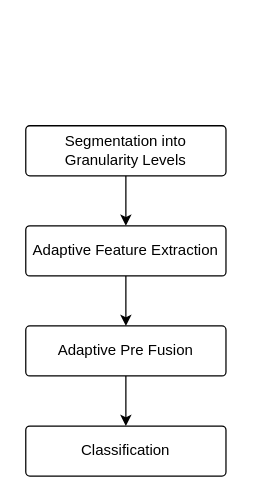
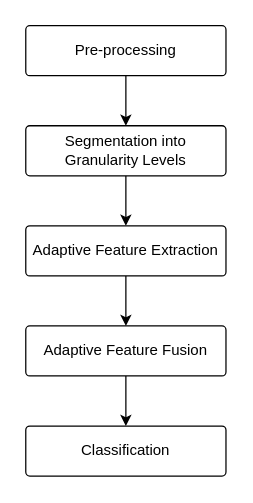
node "Pre-processing": added
edge "Pre-processing" -> "Segmentation into Granularity Levels": added
node "Adaptive Pre Fusion": label "Adaptive Pre Fusion" -> "Adaptive Feature Fusion"
